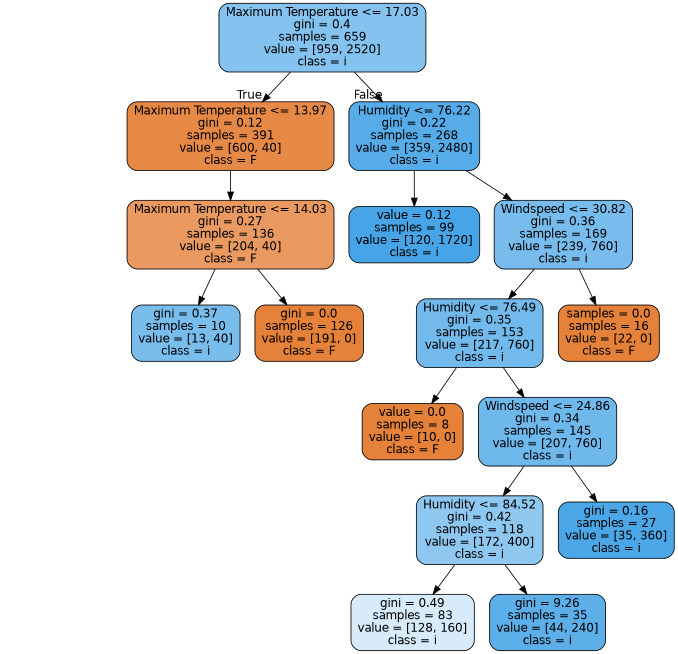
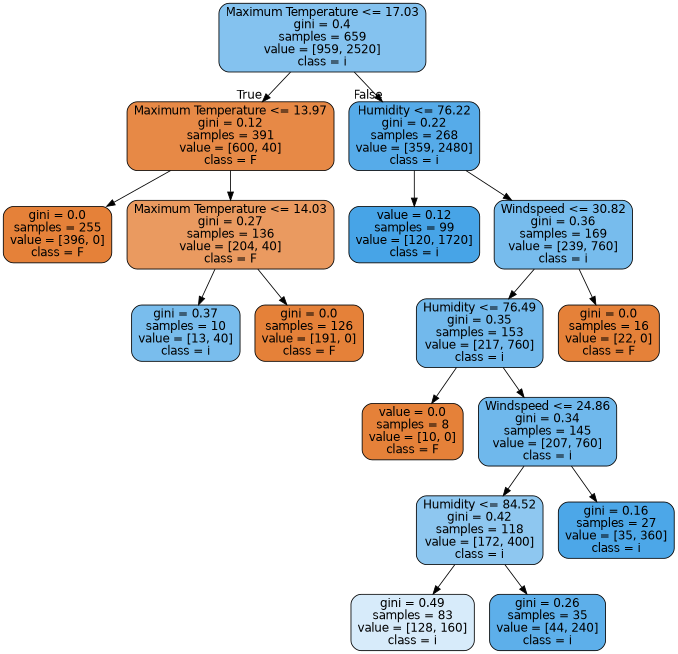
node "gini = 0.0 samples = 255 value = [396, 0] class = F": added
node "samples = 0.0 samples = 16 value = [22, 0] class = F": label "samples = 0.0 samples = 16 value = [22, 0] class = F" -> "gini = 0.0 samples = 16 value = [22, 0] class = F"
node "gini = 9.26 samples = 35 value = [44, 240] class = i": label "gini = 9.26 samples = 35 value = [44, 240] class = i" -> "gini = 0.26 samples = 35 value = [44, 240] class = i"
